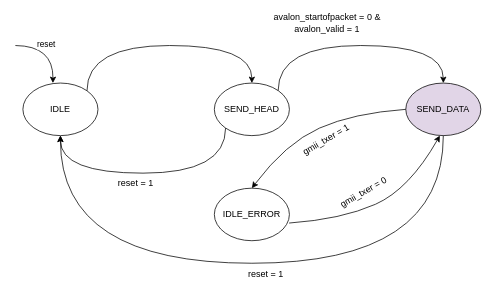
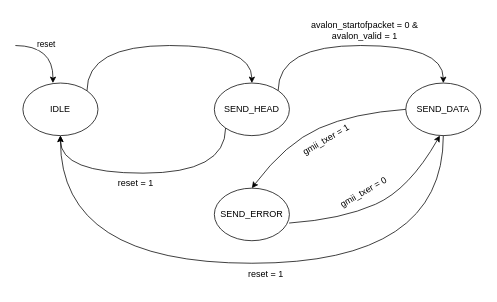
node "avalon_startofpacket = 0 & avalon_valid = 1": moved (327, 23) -> (364, 30)
node "SEND_DATA": fillcolor #e1d5e7 -> #ffffff
node "IDLE_ERROR": label "IDLE_ERROR" -> "SEND_ERROR"
